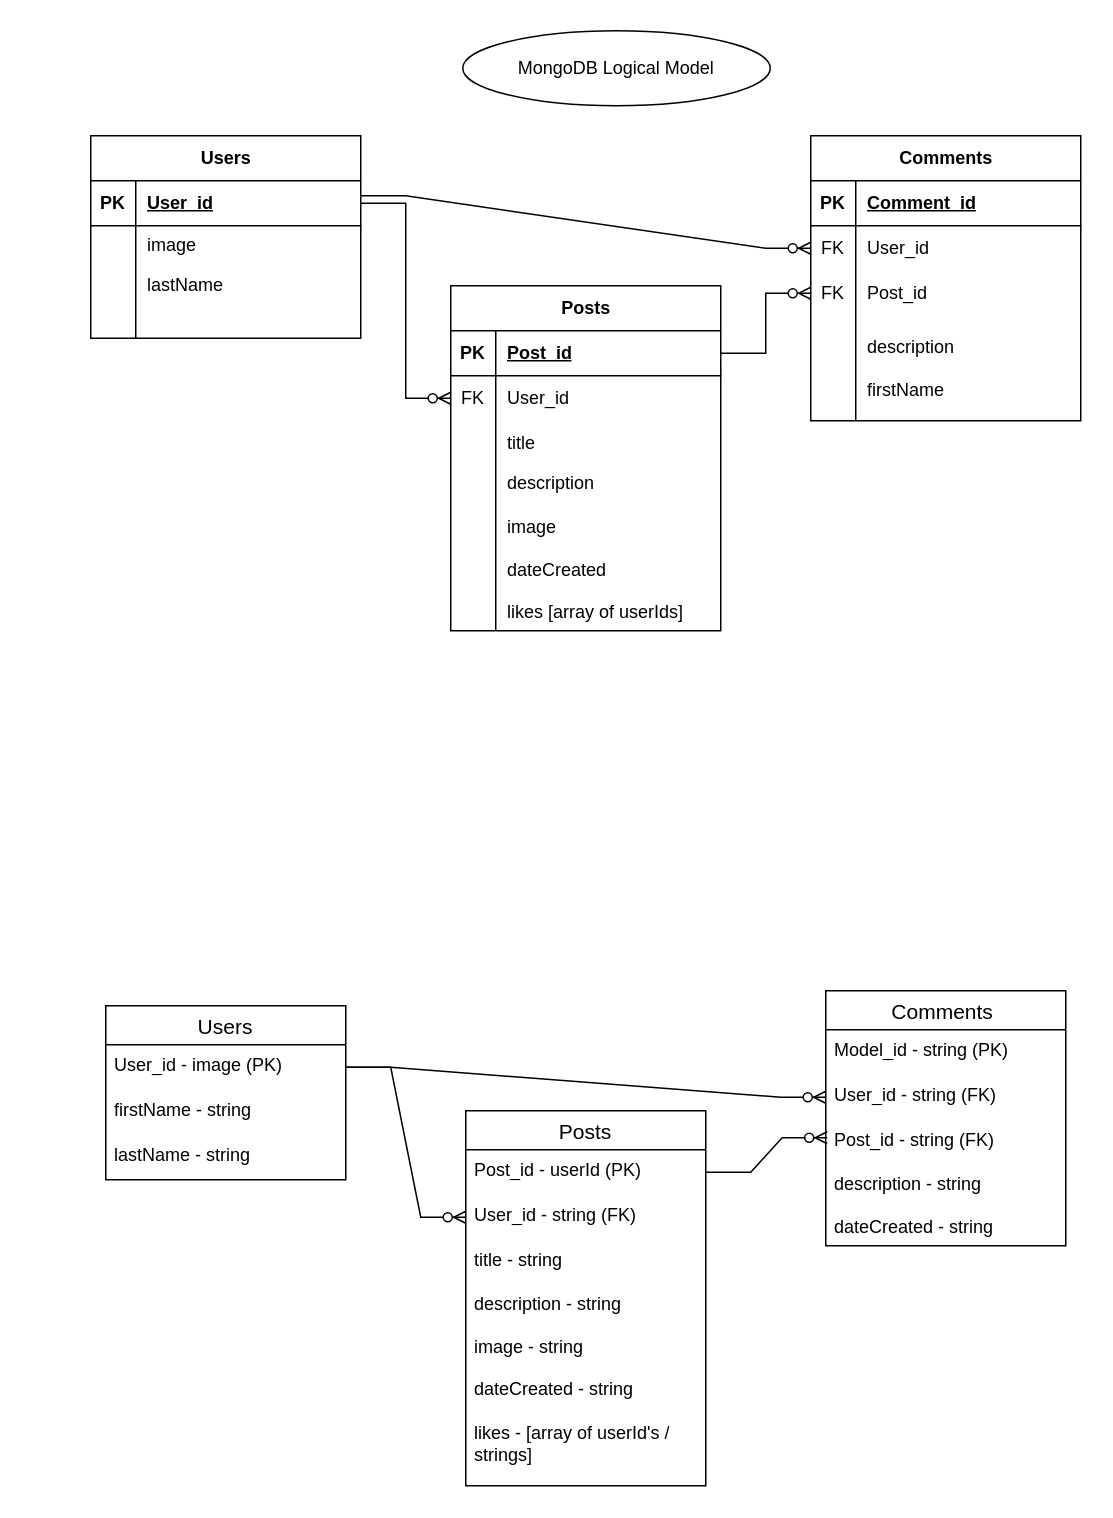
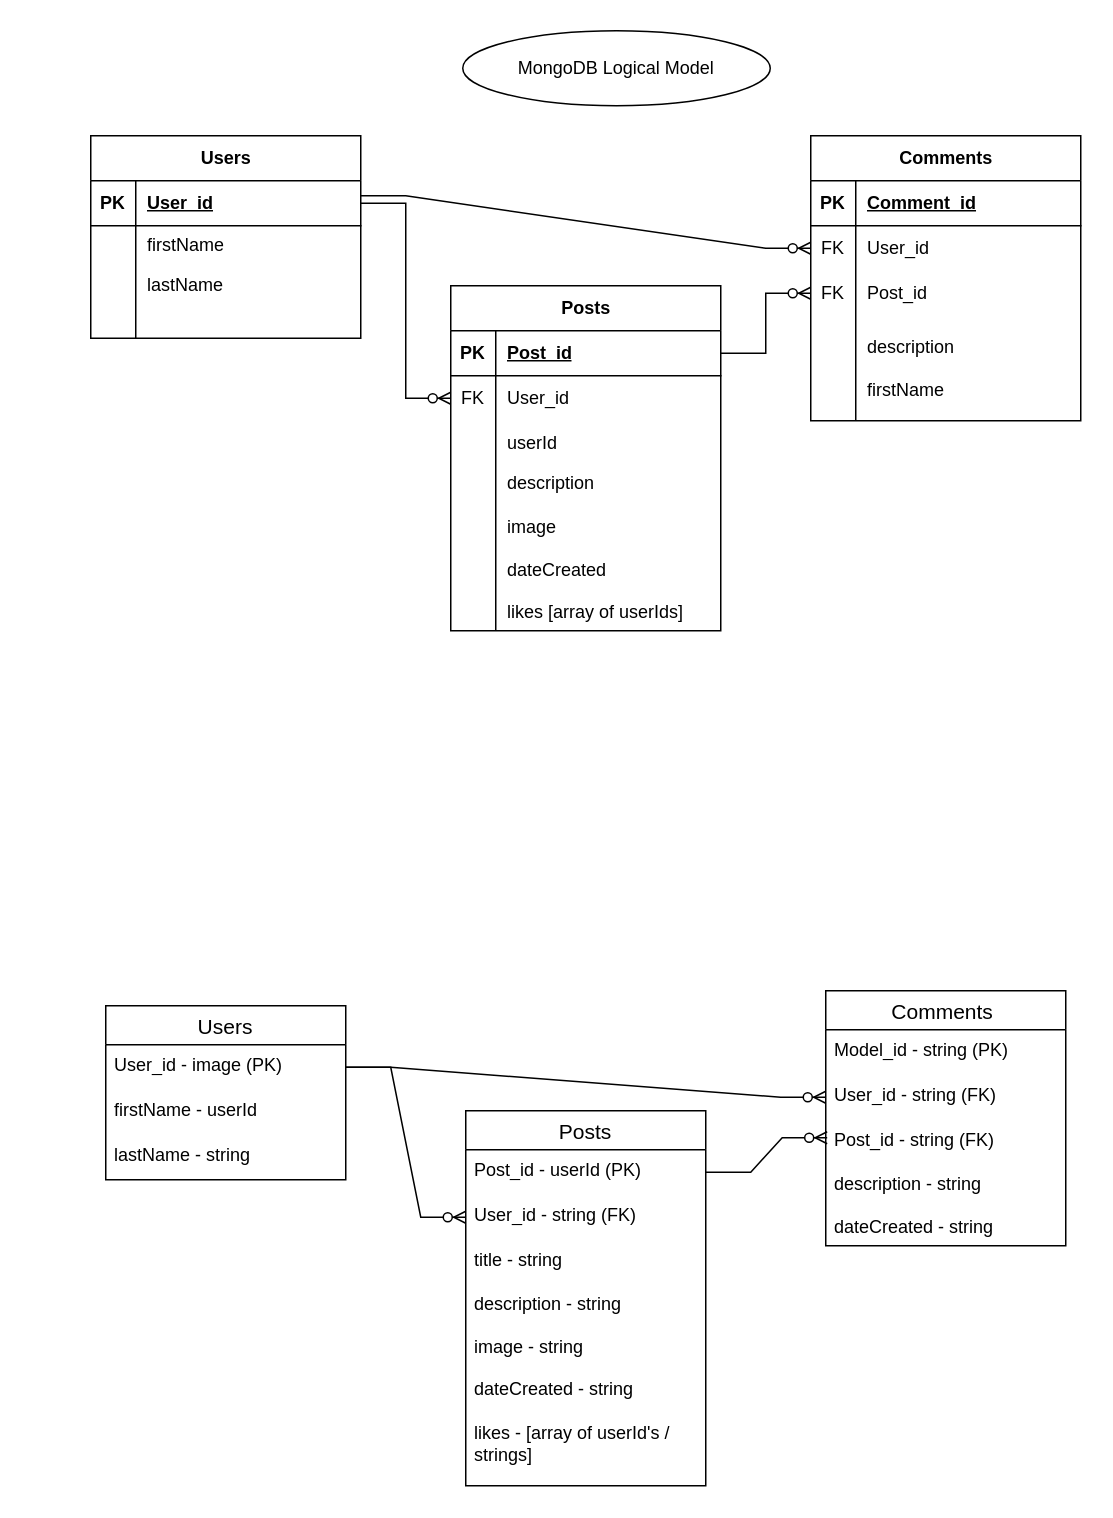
node "image": label "image" -> "firstName"
node "title": label "title" -> "userId"
node "firstName - string": label "firstName - string" -> "firstName - userId"
